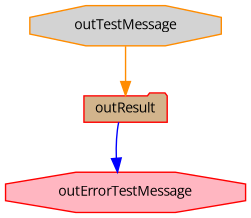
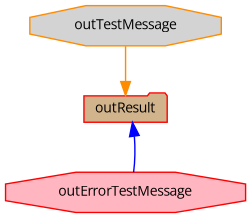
edge "outResult" -> "outErrorTestMessage": reversed
